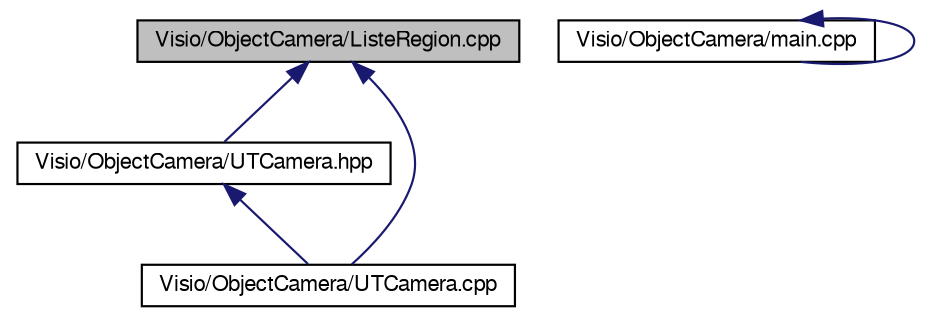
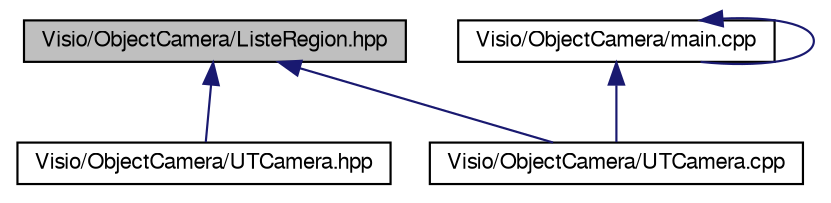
node "Visio/ObjectCamera/ListeRegion.cpp": label "Visio/ObjectCamera/ListeRegion.cpp" -> "Visio/ObjectCamera/ListeRegion.hpp"
edge "Visio/ObjectCamera/UTCamera.cpp" -> "Visio/ObjectCamera/UTCamera.hpp": now "Visio/ObjectCamera/UTCamera.cpp" -> "Visio/ObjectCamera/main.cpp"
